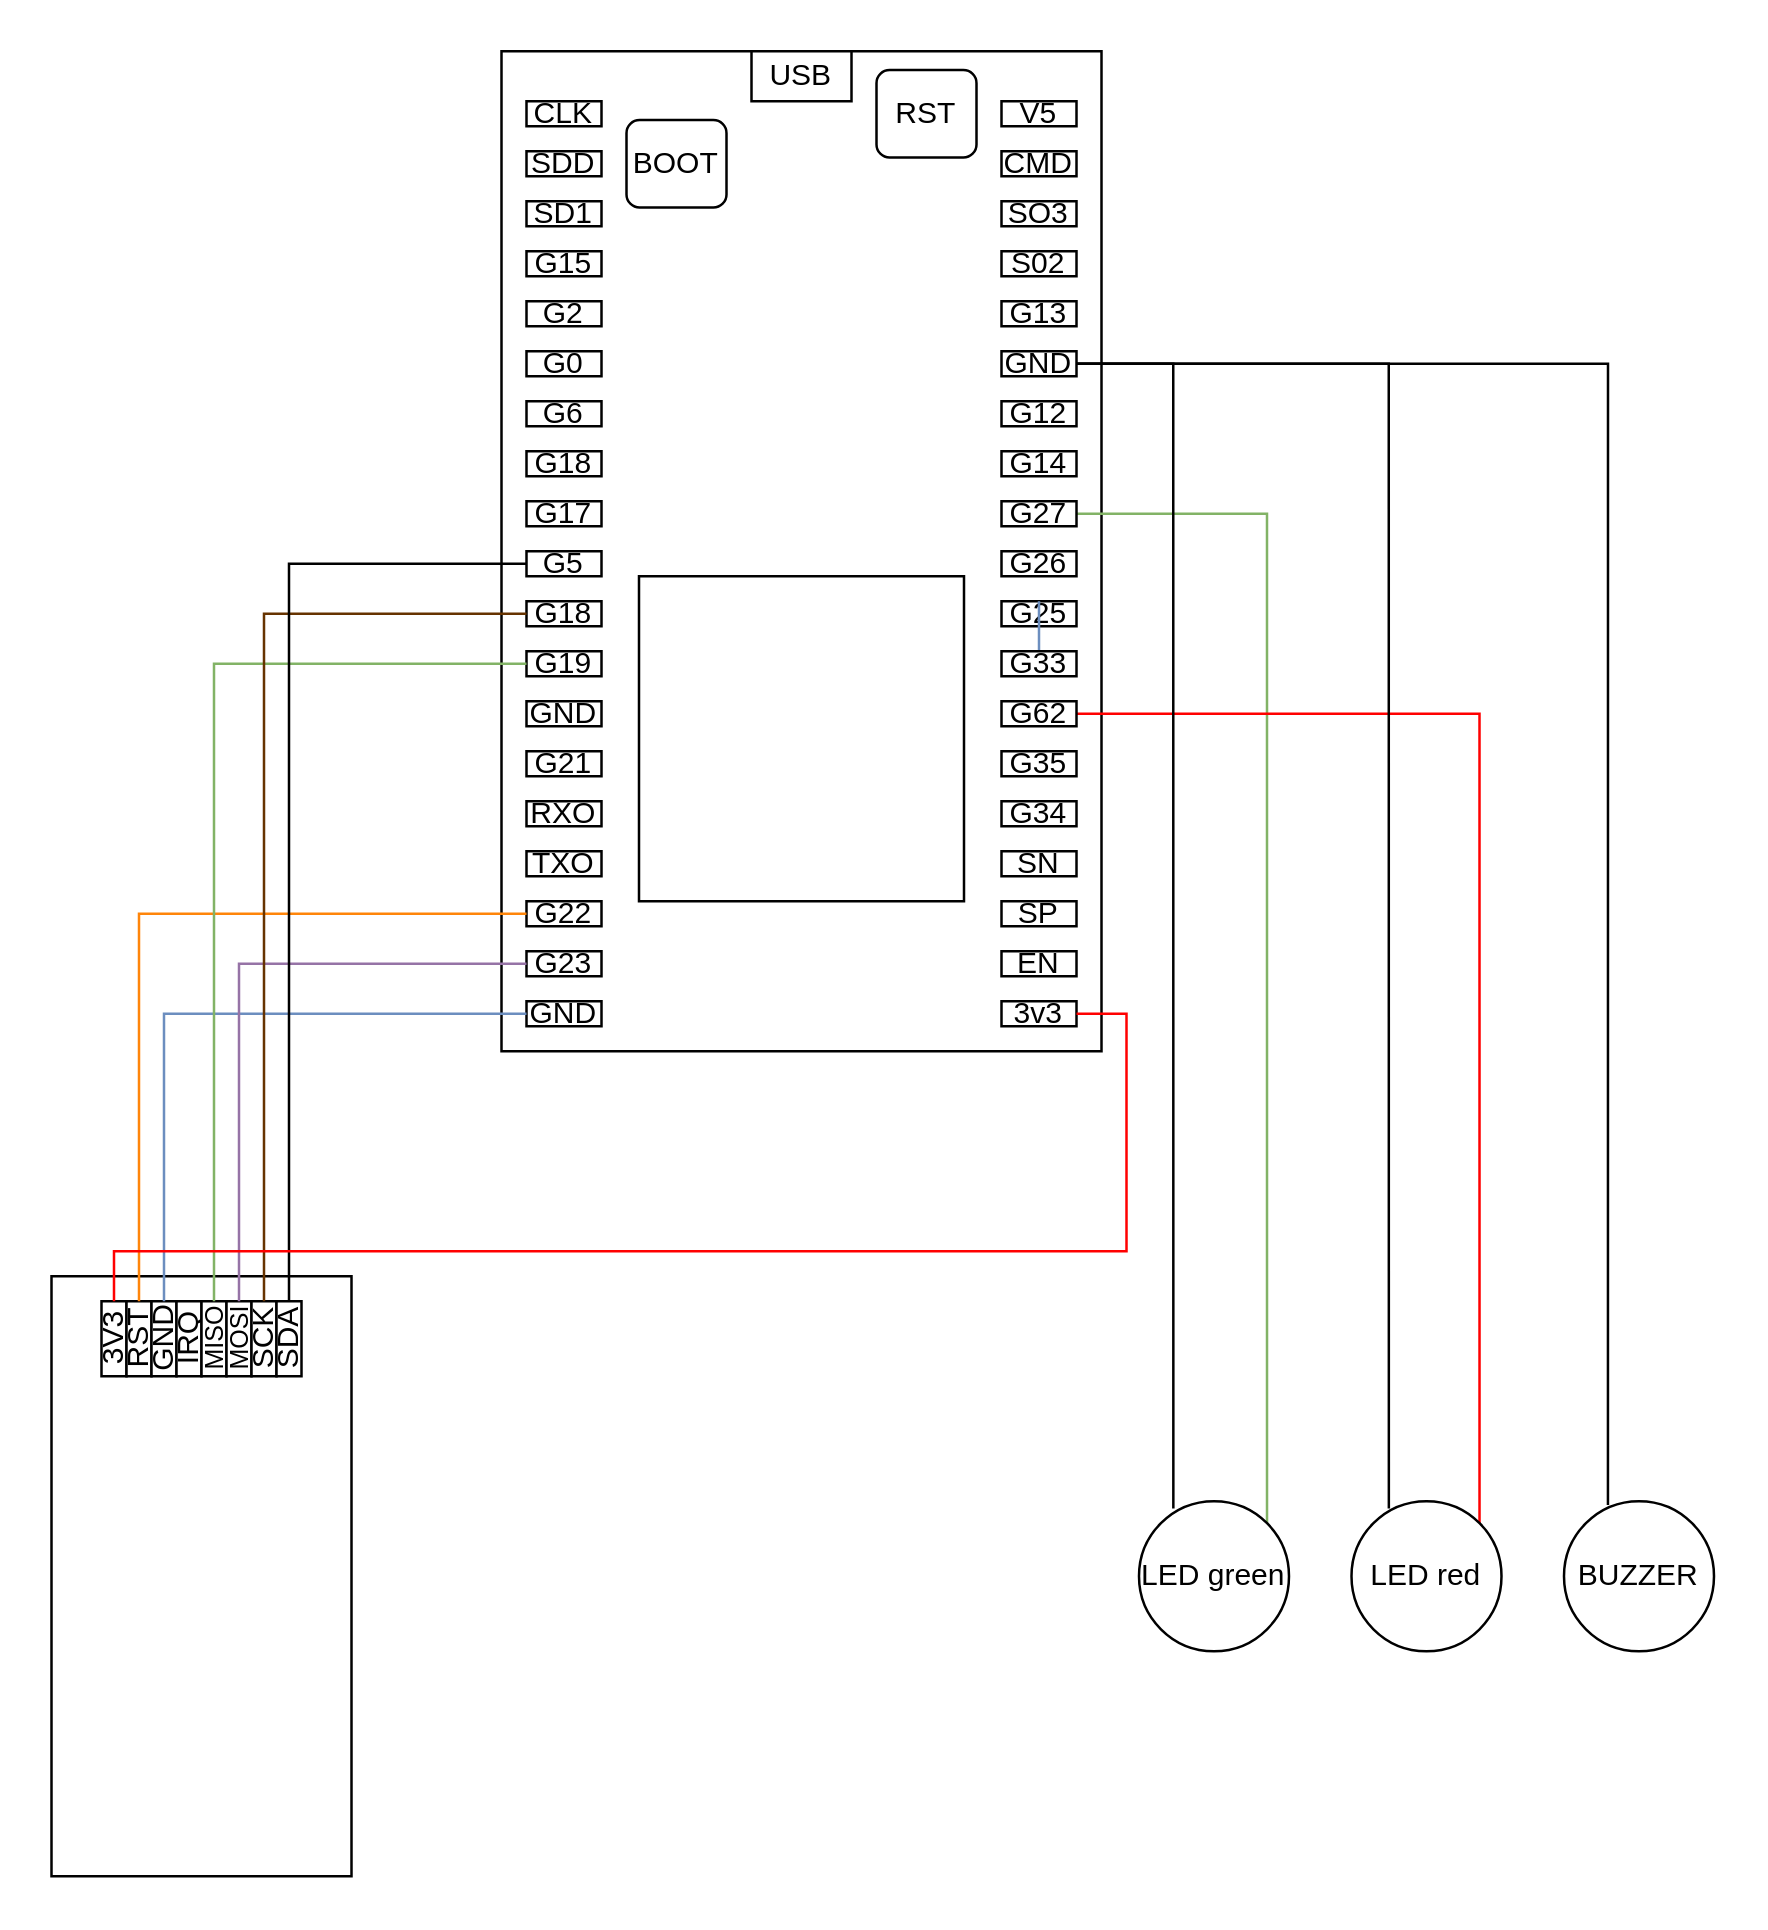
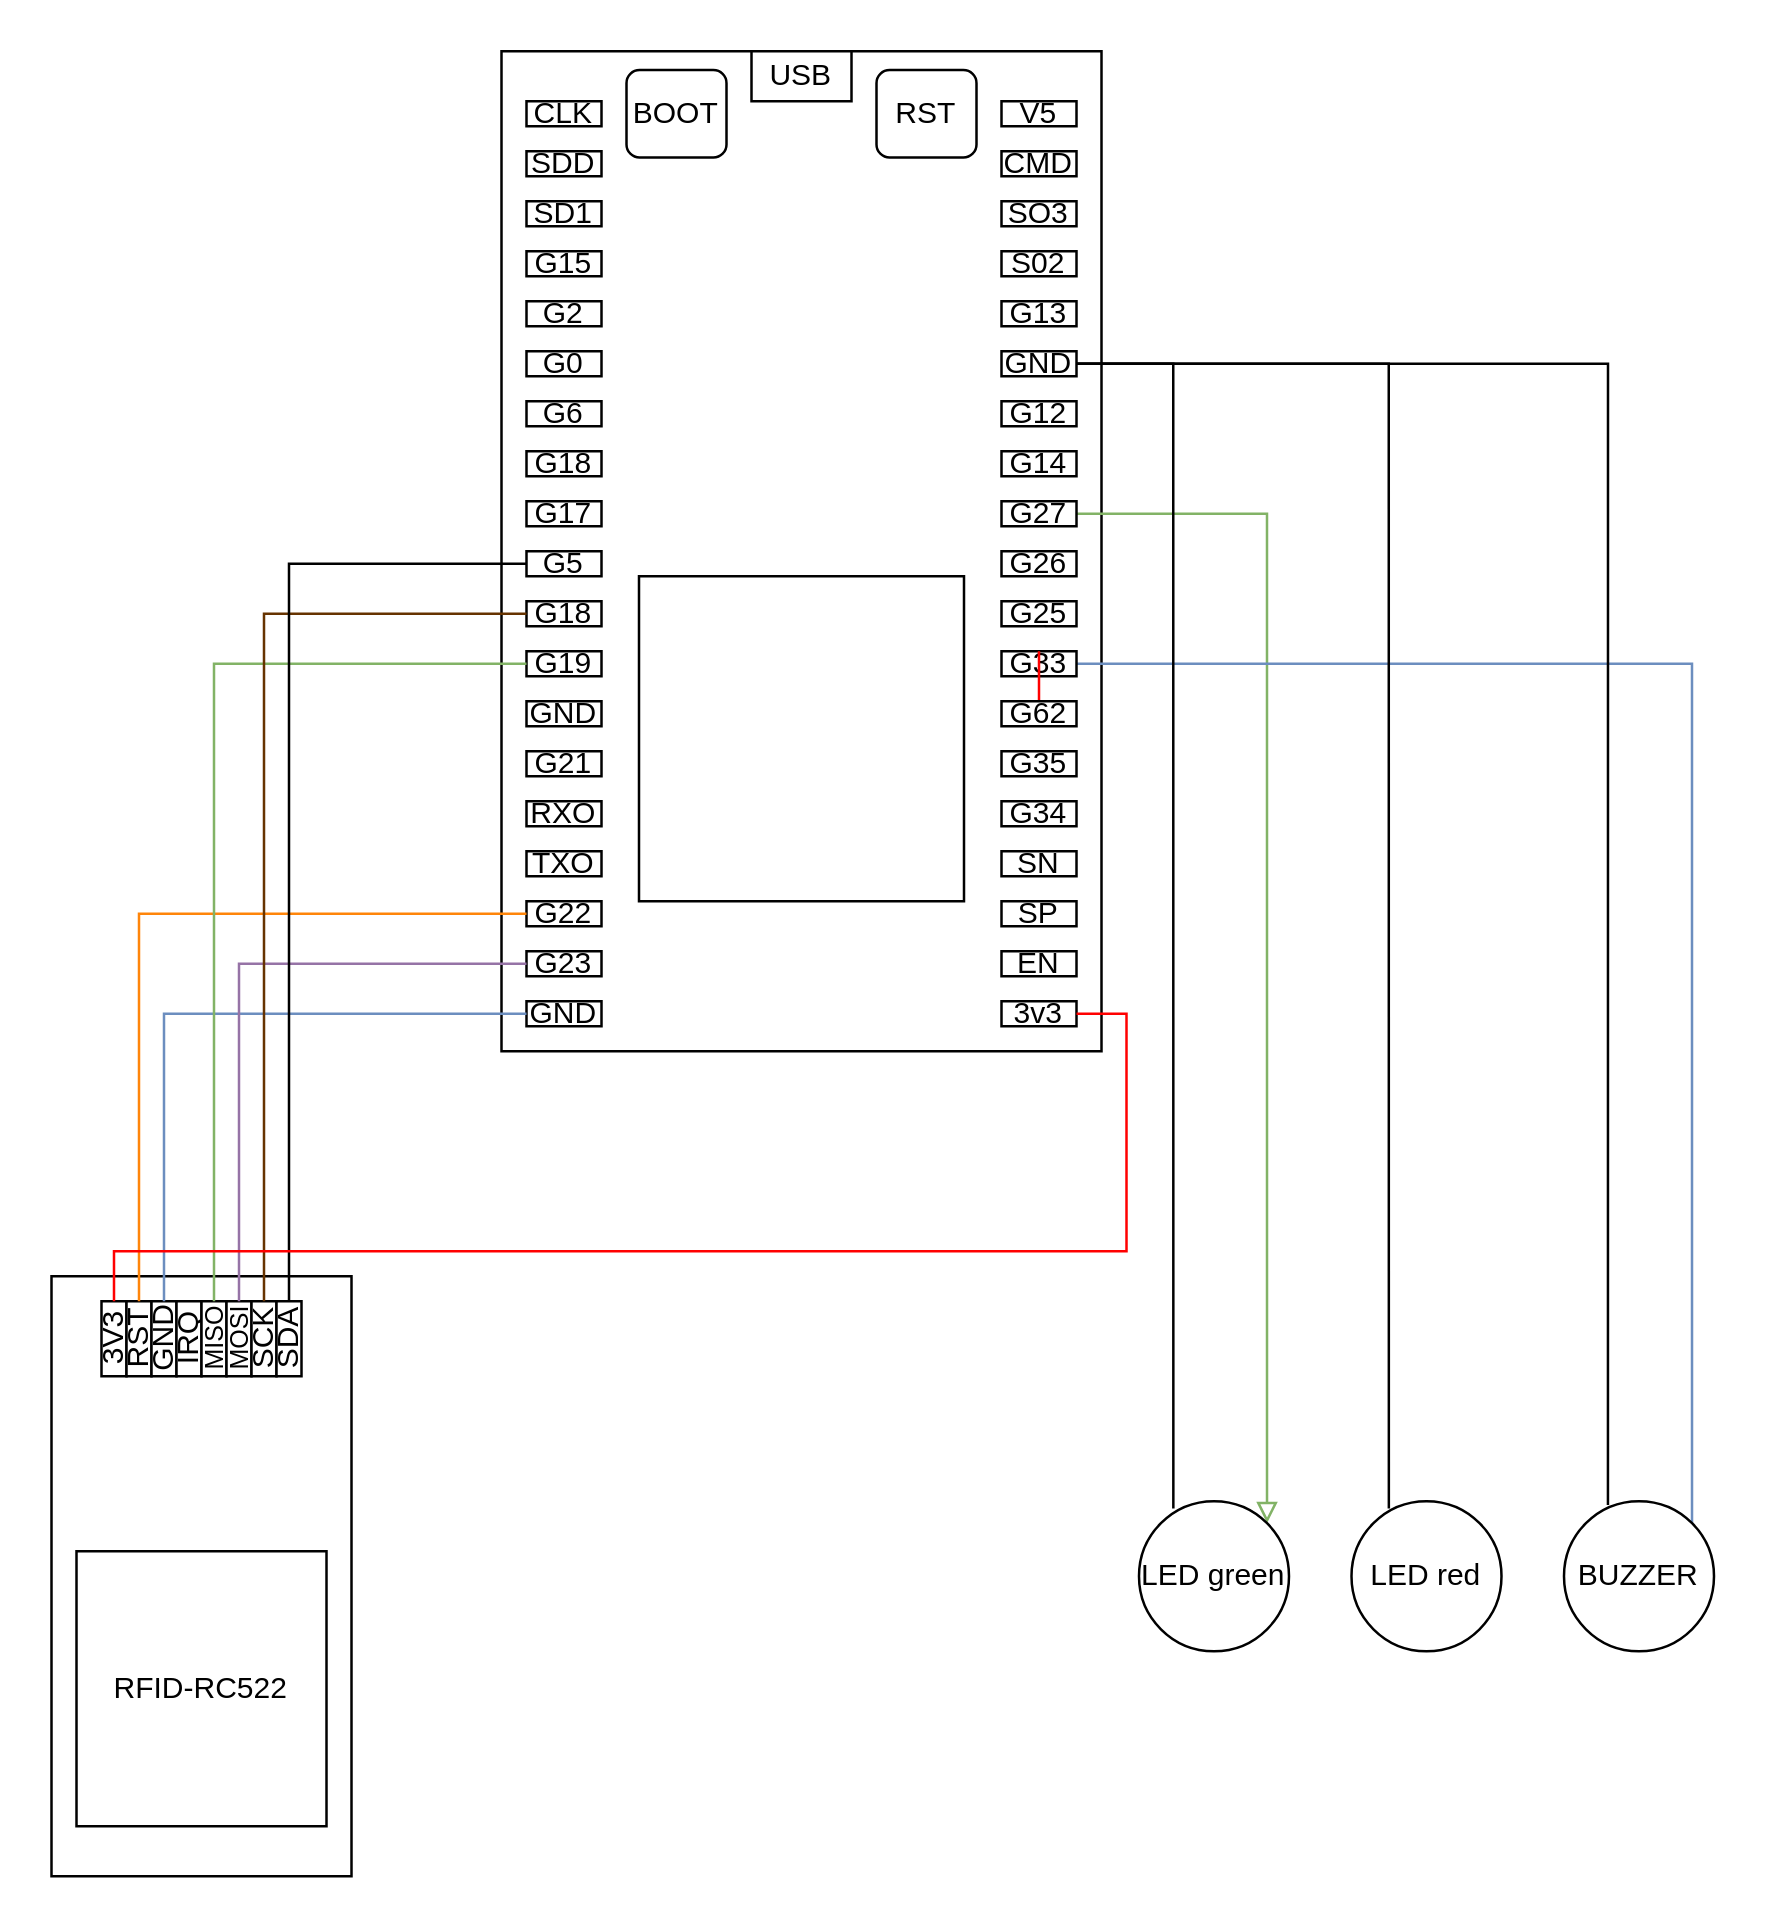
node "BOOT": moved (676, 164) -> (676, 114)
edge "G25" -- "G33": now "BUZZER" -- "G33"
edge "G62" -- "LED red": now "G62" -- "G33"
edge "G27" -- "LED green": arrowhead none -> block
node "RFID-RC522": added
